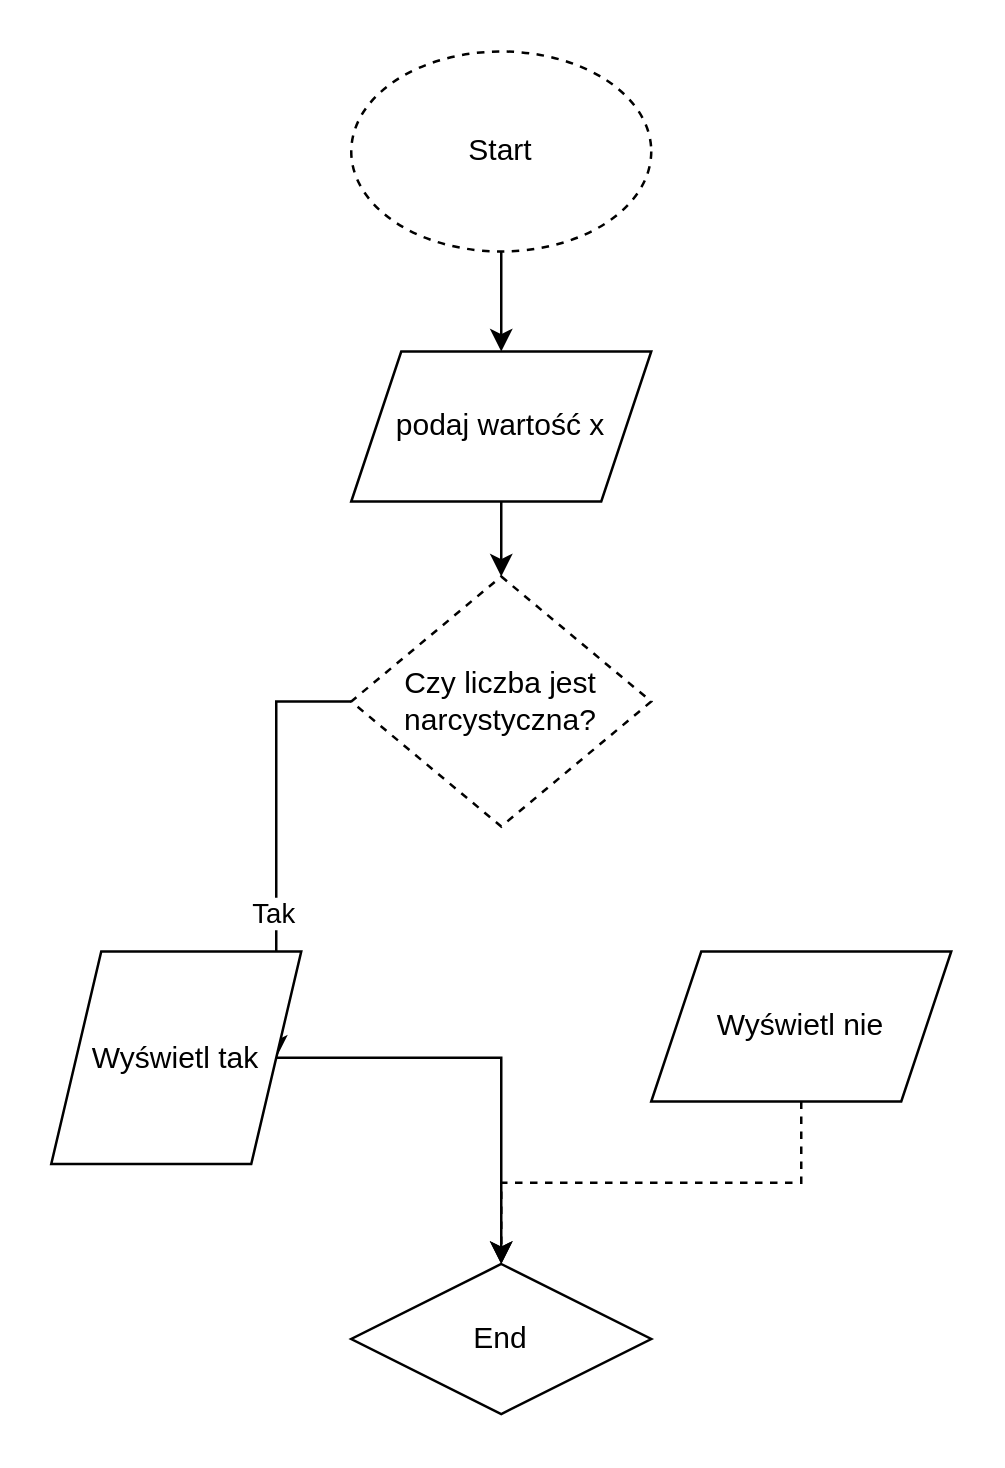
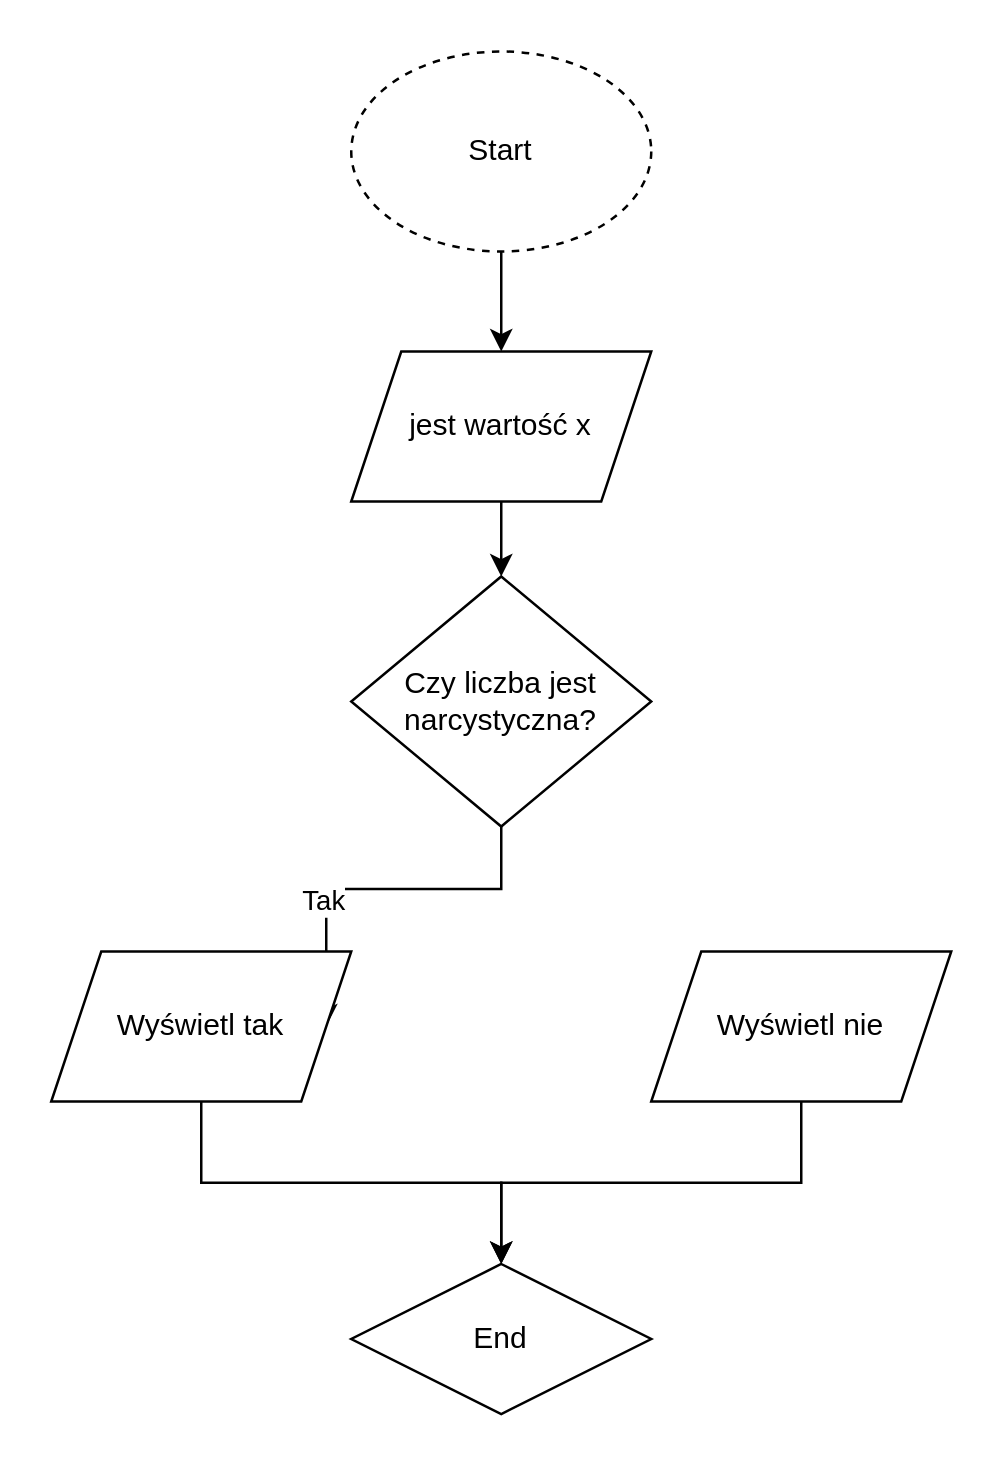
node "podaj wartość x": label "podaj wartość x" -> "jest wartość x"
node "Czy liczba jest narcystyczna?": style dashed -> solid
node "Wyświetl tak": size 250x213 -> 300x150
edge "Wyświetl nie" -> "End": style dashed -> solid
